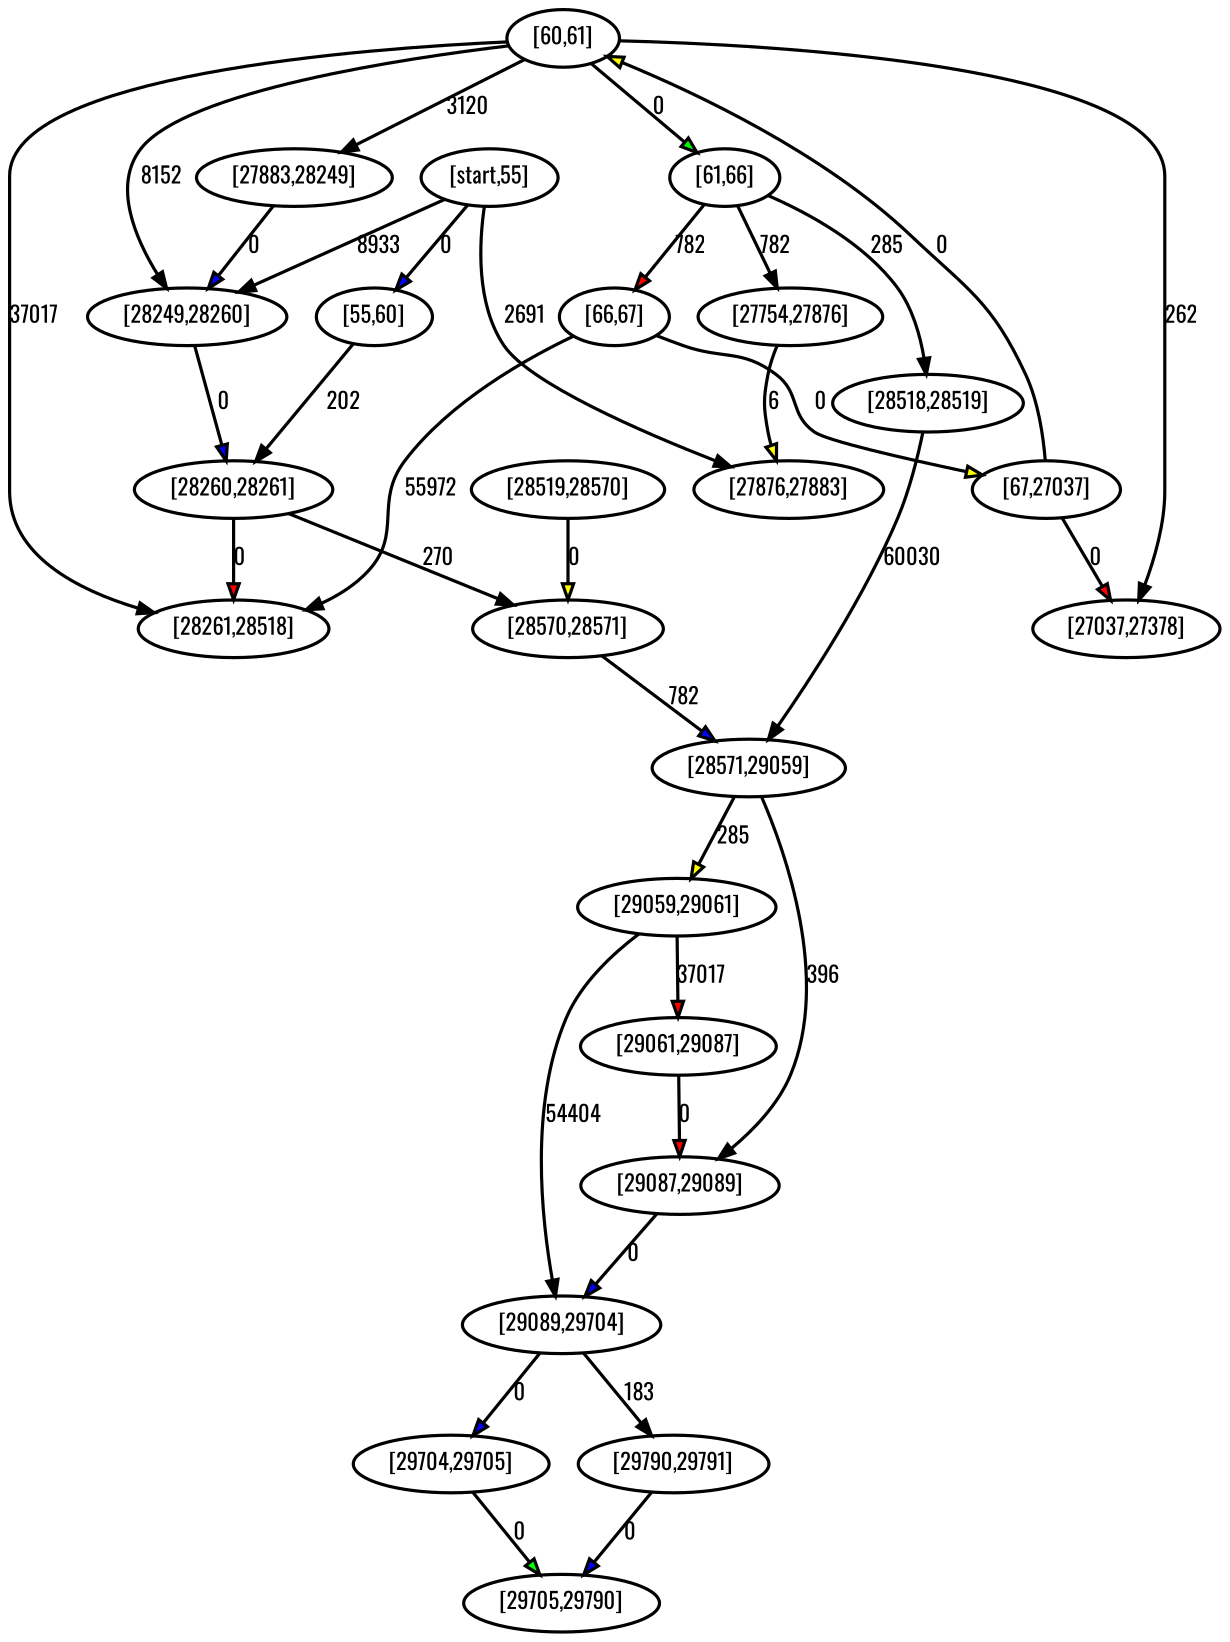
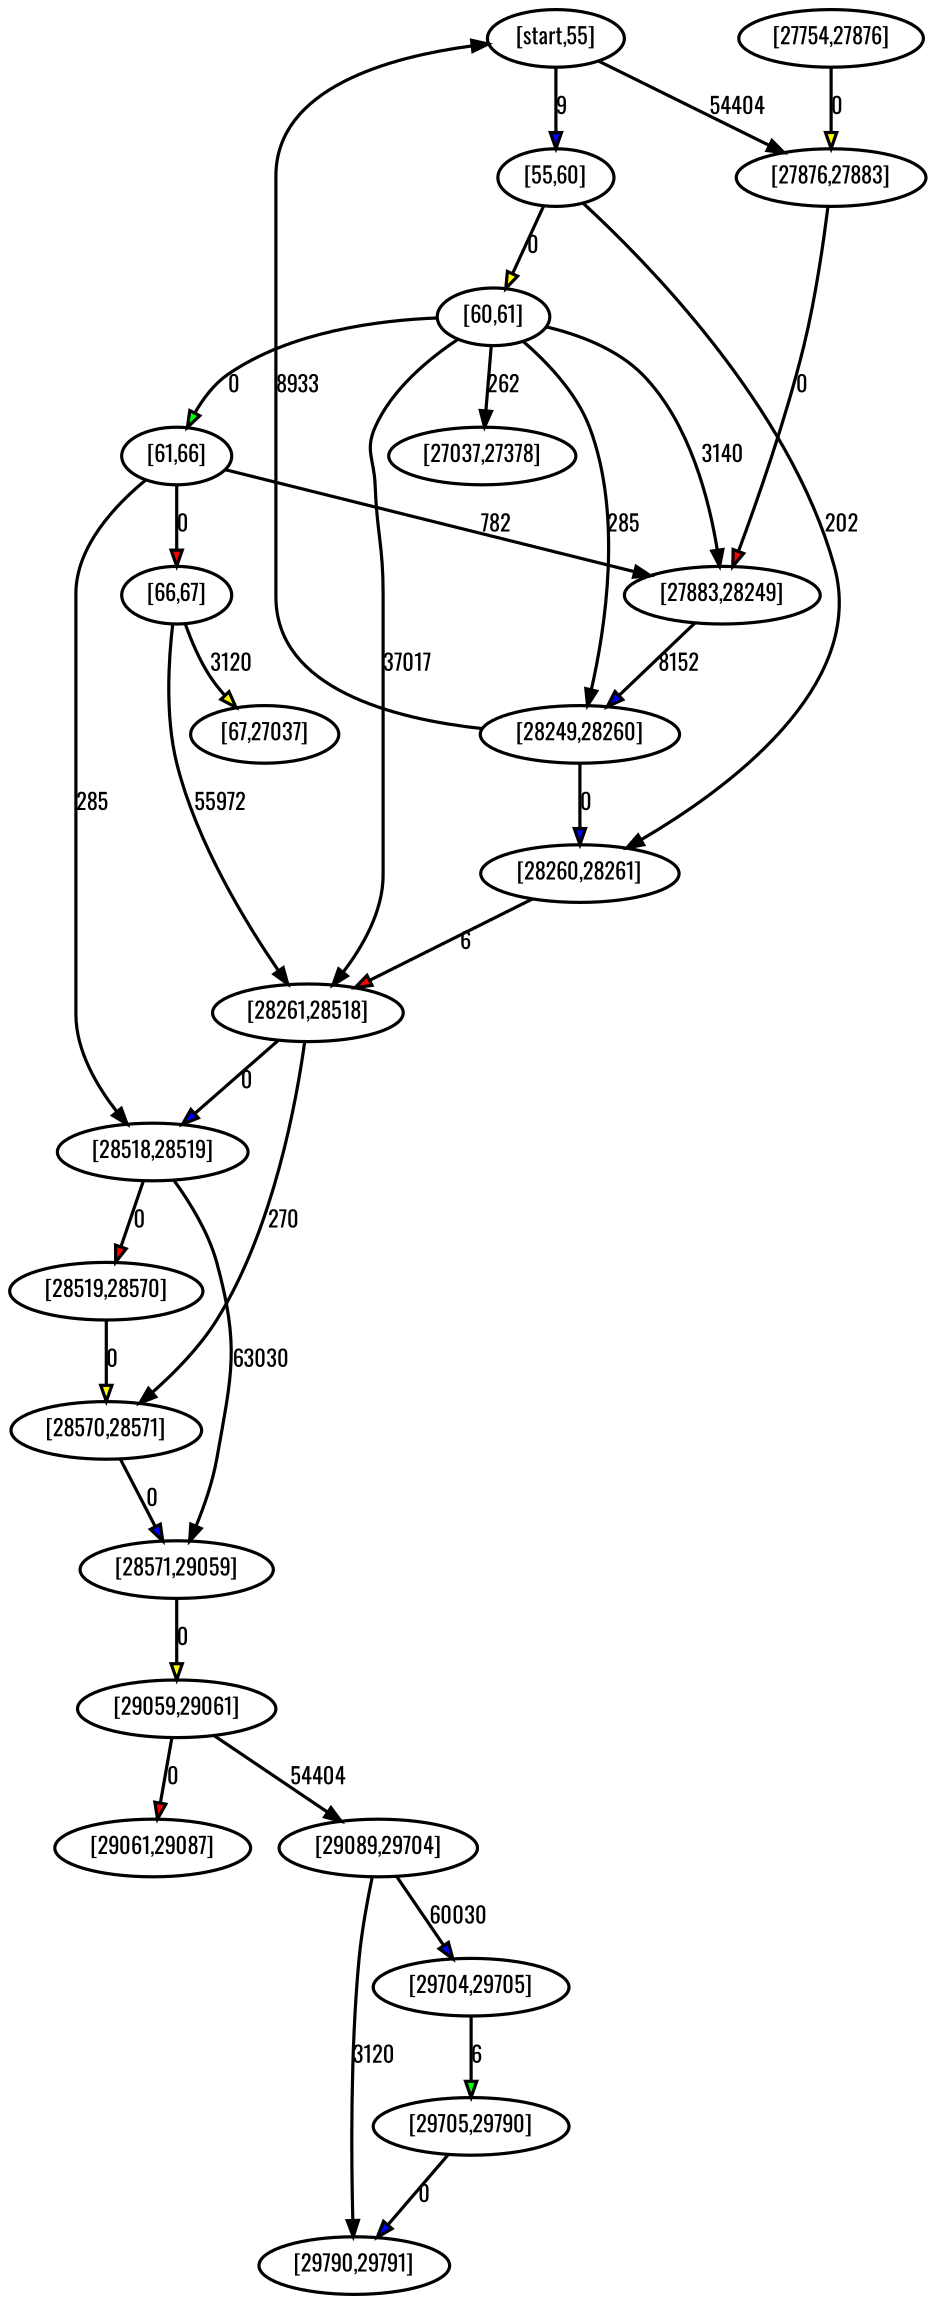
edge "[60,61]" -> "[27883,28249]": label "3120" -> "3140"
edge "[60,61]" -> "[28249,28260]": label "8152" -> "285"
edge "[67,27037]" -> "[60,61]": now "[55,60]" -> "[60,61]"
edge "[61,66]" -> "[27754,27876]": now "[61,66]" -> "[27883,28249]"
edge "[start,55]" -> "[28249,28260]": reversed
edge "[27883,28249]" -> "[28249,28260]": label "0" -> "8152"
edge "[start,55]" -> "[55,60]": label "0" -> "9"
edge "[61,66]" -> "[66,67]": label "782" -> "0"
edge "[start,55]" -> "[27876,27883]": label "2691" -> "54404"
edge "[27876,27883]" -> "[27883,28249]": added, label "0"
edge "[27754,27876]" -> "[27876,27883]": label "6" -> "0"
edge "[66,67]" -> "[67,27037]": label "0" -> "3120"
edge "[67,27037]" -> "[27037,27378]": removed, label "0"
edge "[28260,28261]" -> "[28570,28571]": now "[28261,28518]" -> "[28570,28571]"
edge "[28260,28261]" -> "[28261,28518]": label "0" -> "6"
edge "[28518,28519]" -> "[28571,29059]": label "60030" -> "63030"
edge "[28570,28571]" -> "[28571,29059]": label "782" -> "0"
edge "[28571,29059]" -> "[29059,29061]": label "285" -> "0"
edge "[29059,29061]" -> "[29061,29087]": label "37017" -> "0"
edge "[28261,28518]" -> "[28518,28519]": added, label "0"
node "[29087,29089]": removed
edge "[28518,28519]" -> "[28519,28570]": added, label "0"
edge "[29089,29704]" -> "[29704,29705]": label "0" -> "60030"
edge "[29089,29704]" -> "[29790,29791]": label "183" -> "3120"
edge "[29790,29791]" -> "[29705,29790]": reversed
edge "[29704,29705]" -> "[29705,29790]": label "0" -> "6"
